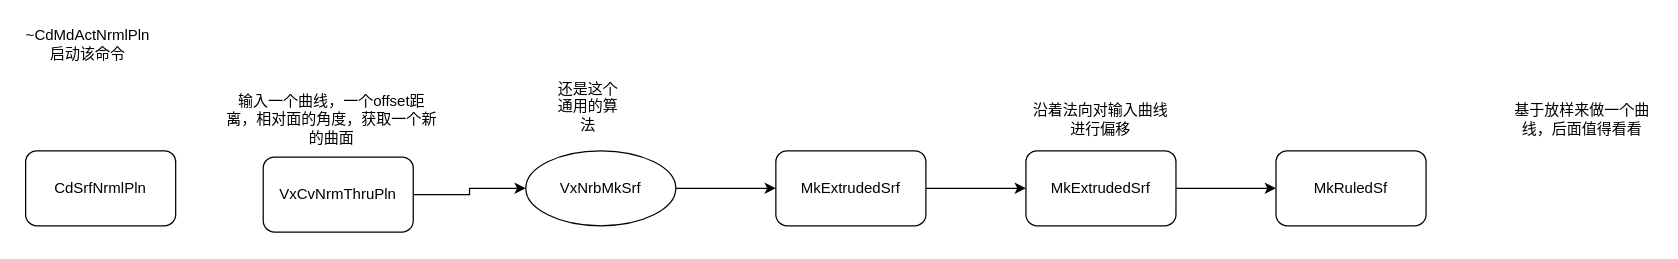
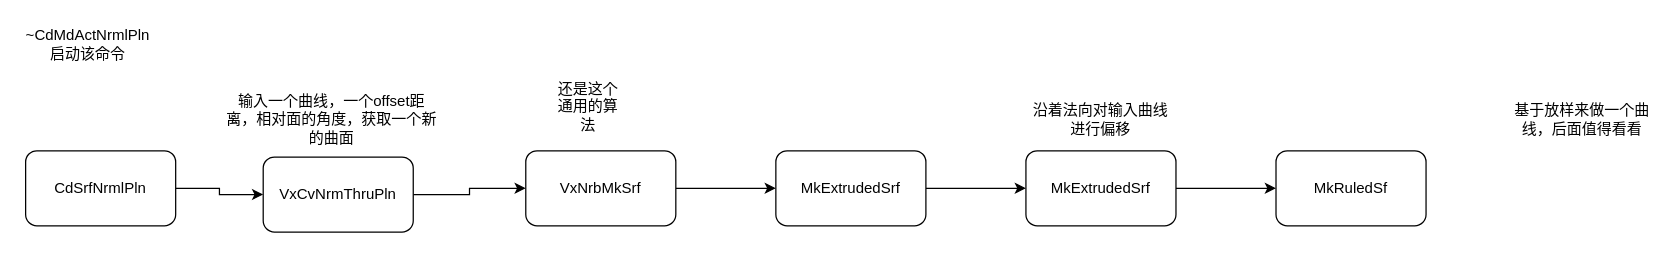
edge "CdSrfNrmlPln" -> "VxCvNrmThruPln": added
node "VxNrbMkSrf": shape ellipse -> rounded rectangle
